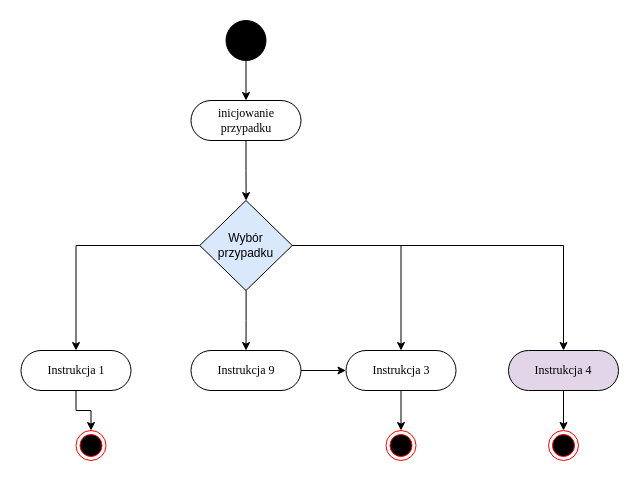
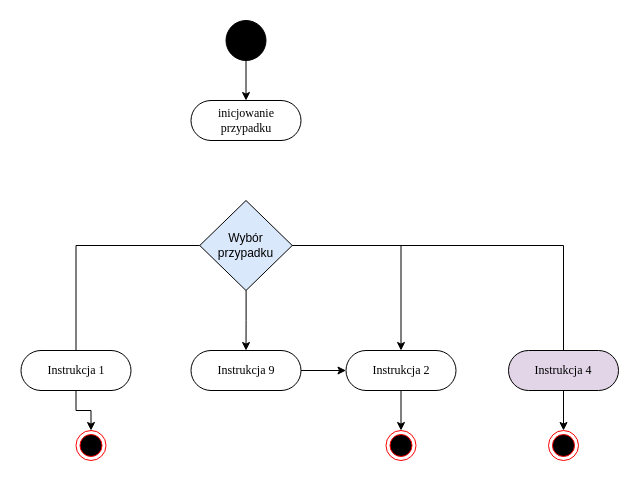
edge "inicjowanie przypadku" -> "Wybór przypadku": removed
edge "Wybór przypadku" -> "Instrukcja 1": arrowhead classic -> none
edge "Wybór przypadku" -> "Instrukcja 4": arrowhead classic -> none
node "Instrukcja 3": label "Instrukcja 3" -> "Instrukcja 2"
